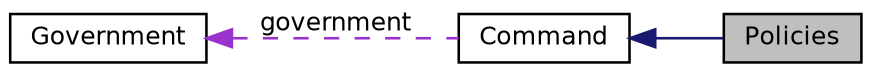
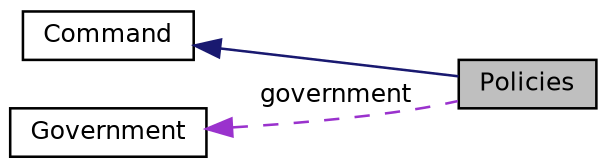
edge "Command" -> "Government": now "Policies" -> "Government"
